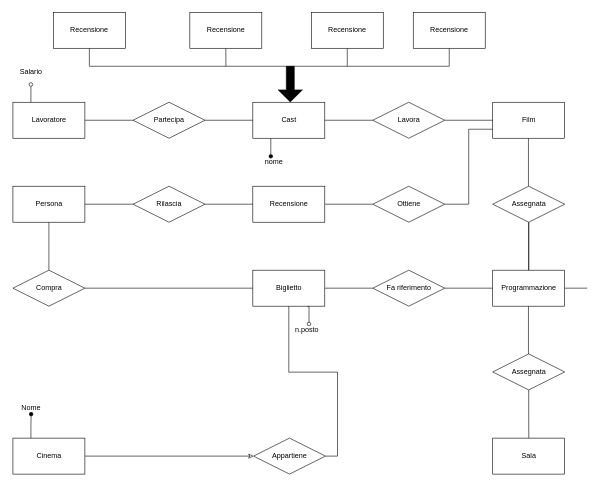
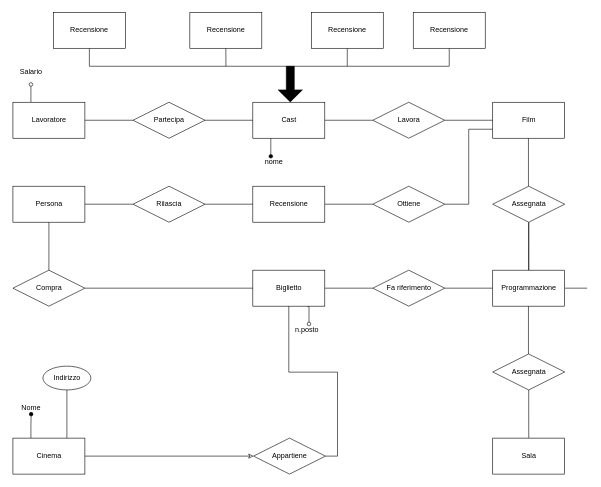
node "Indirizzo": added
edge "Indirizzo" -- "Cinema": added
